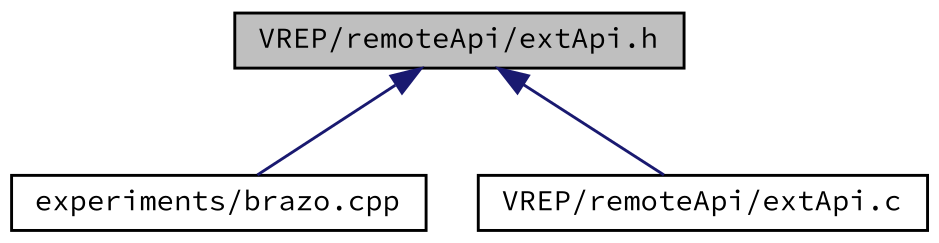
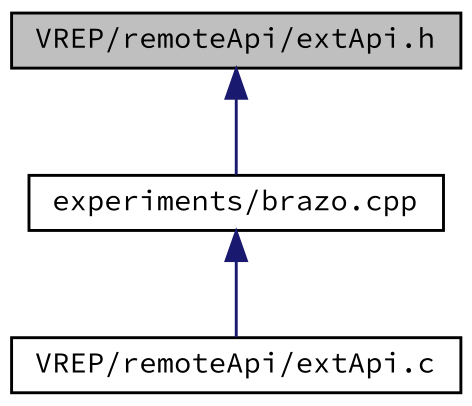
edge "VREP/remoteApi/extApi.c" -> "VREP/remoteApi/extApi.h": now "VREP/remoteApi/extApi.c" -> "experiments/brazo.cpp"
